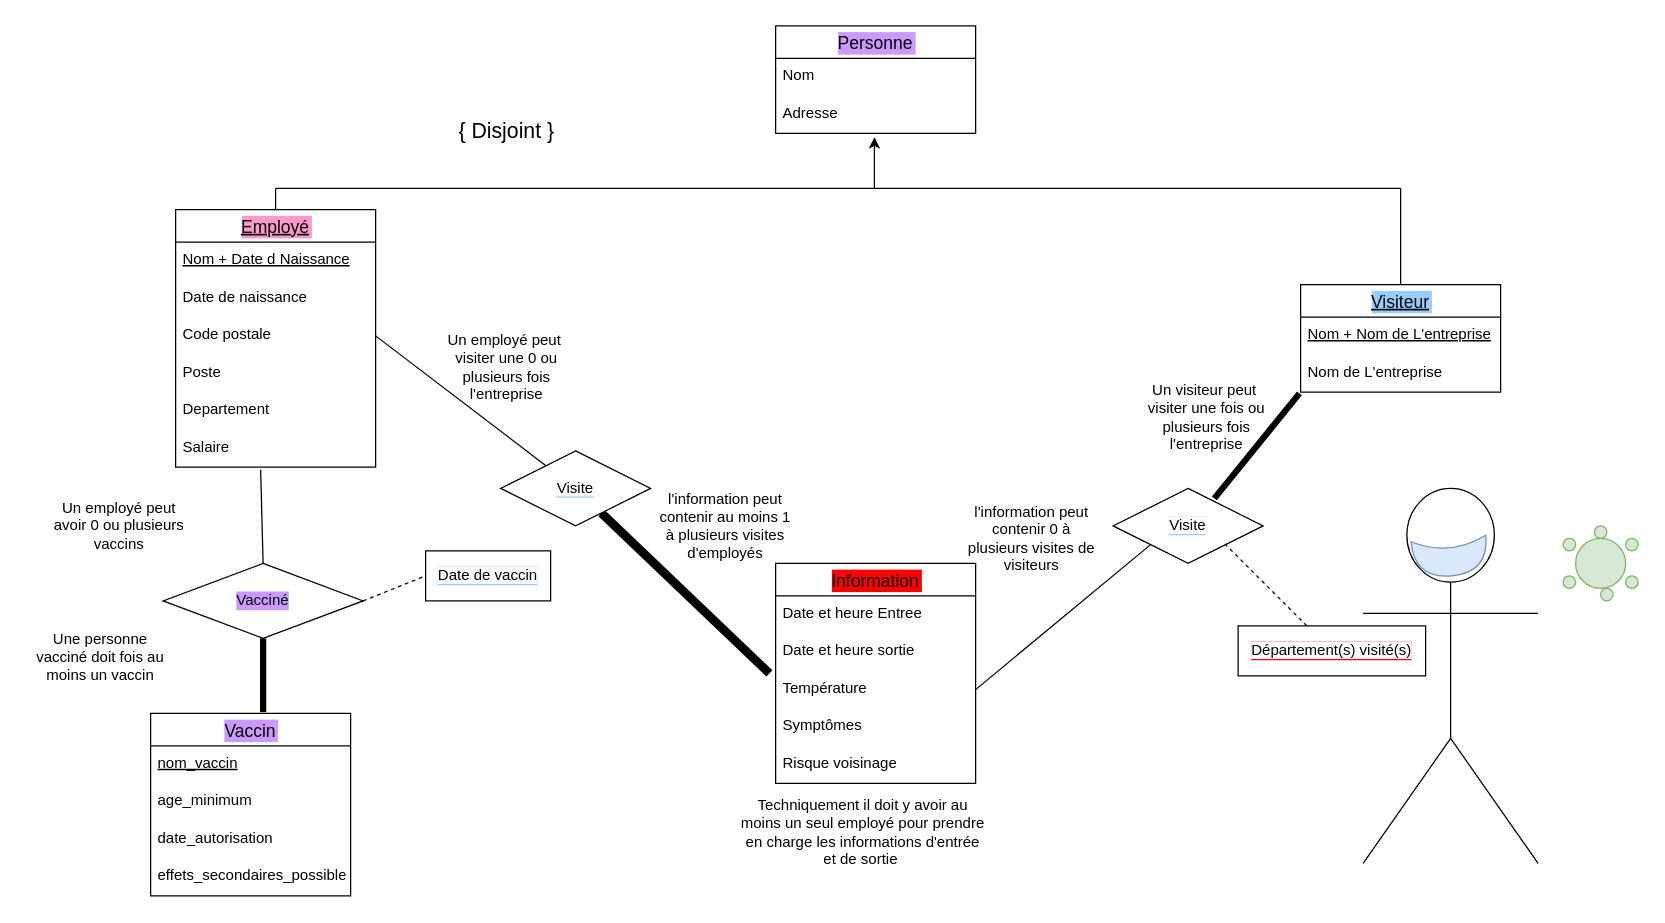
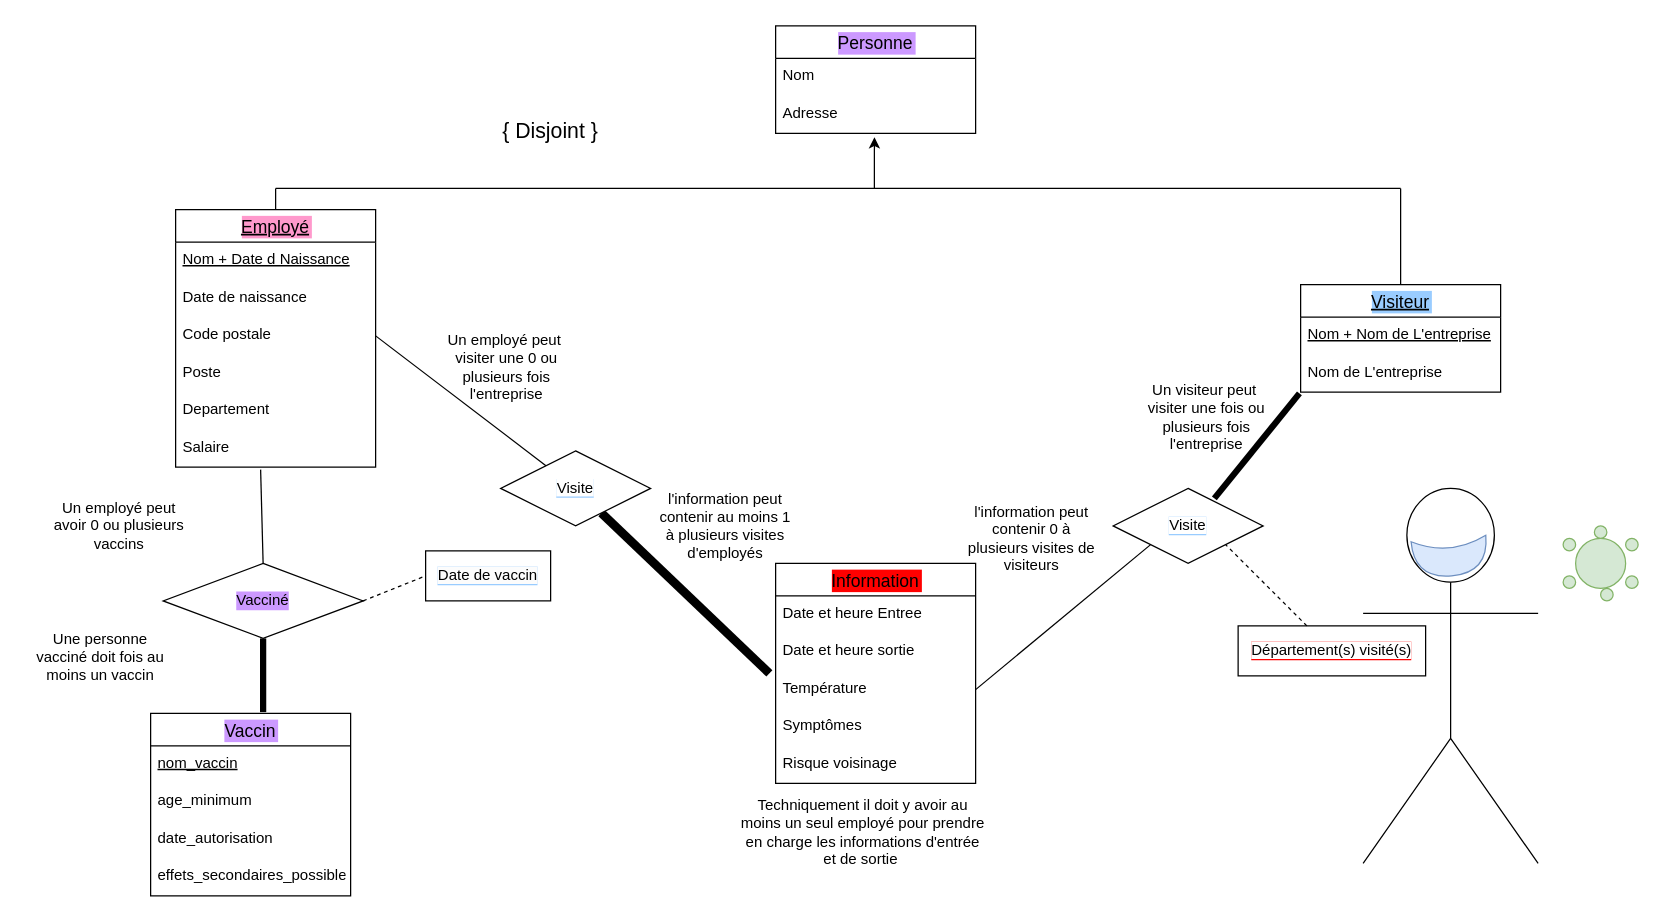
node "{ Disjoint }": moved (507, 132) -> (551, 132)
